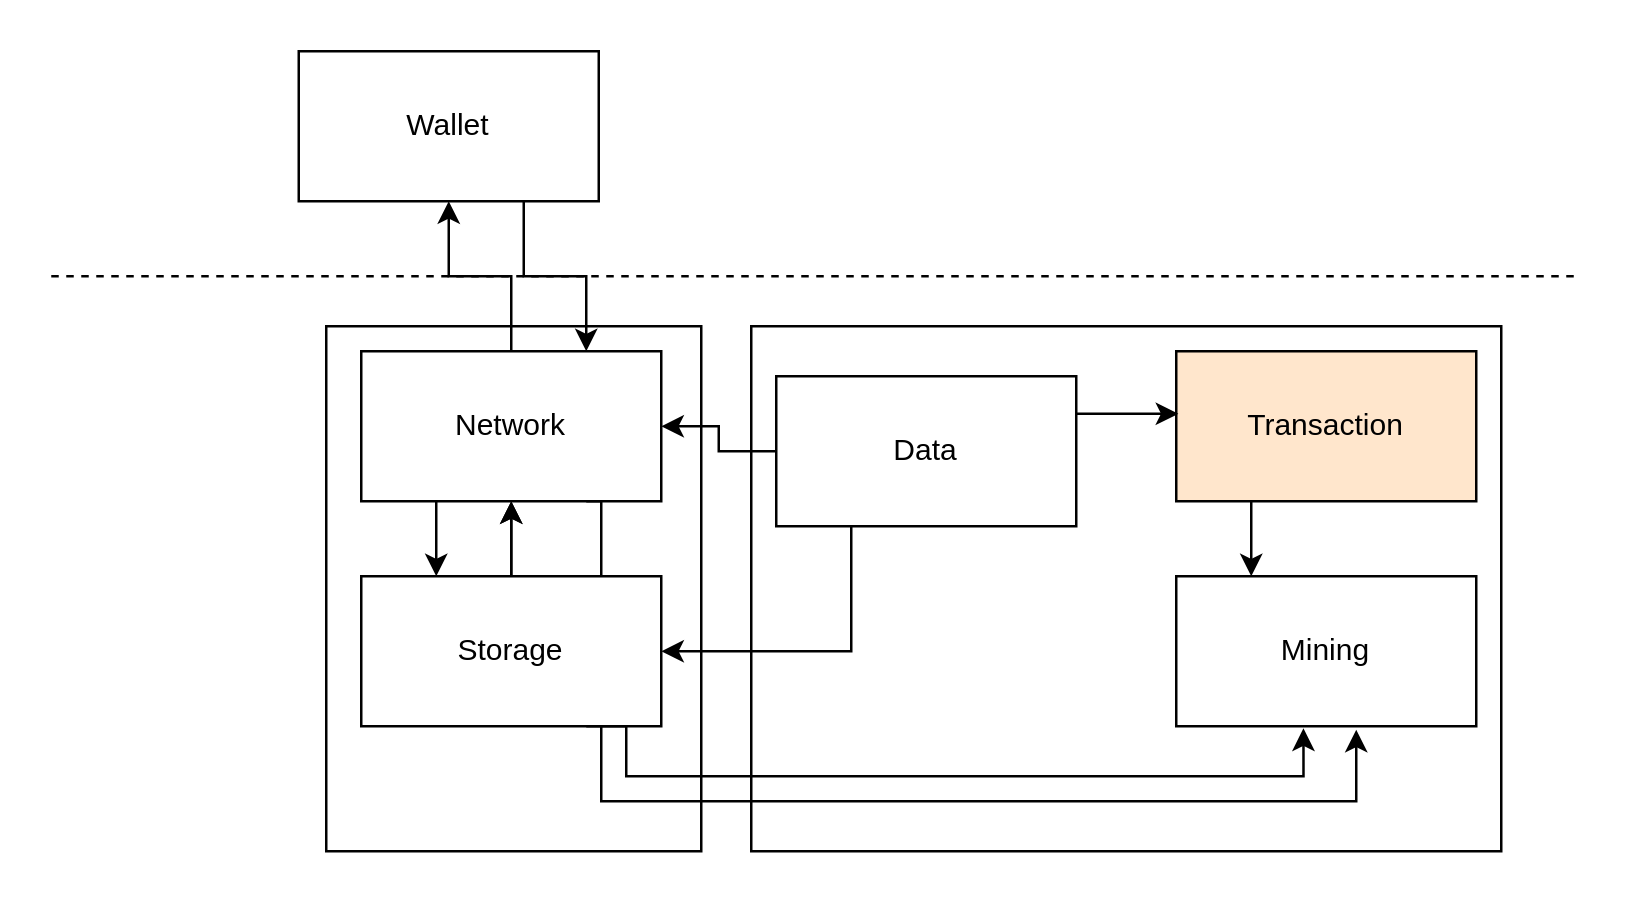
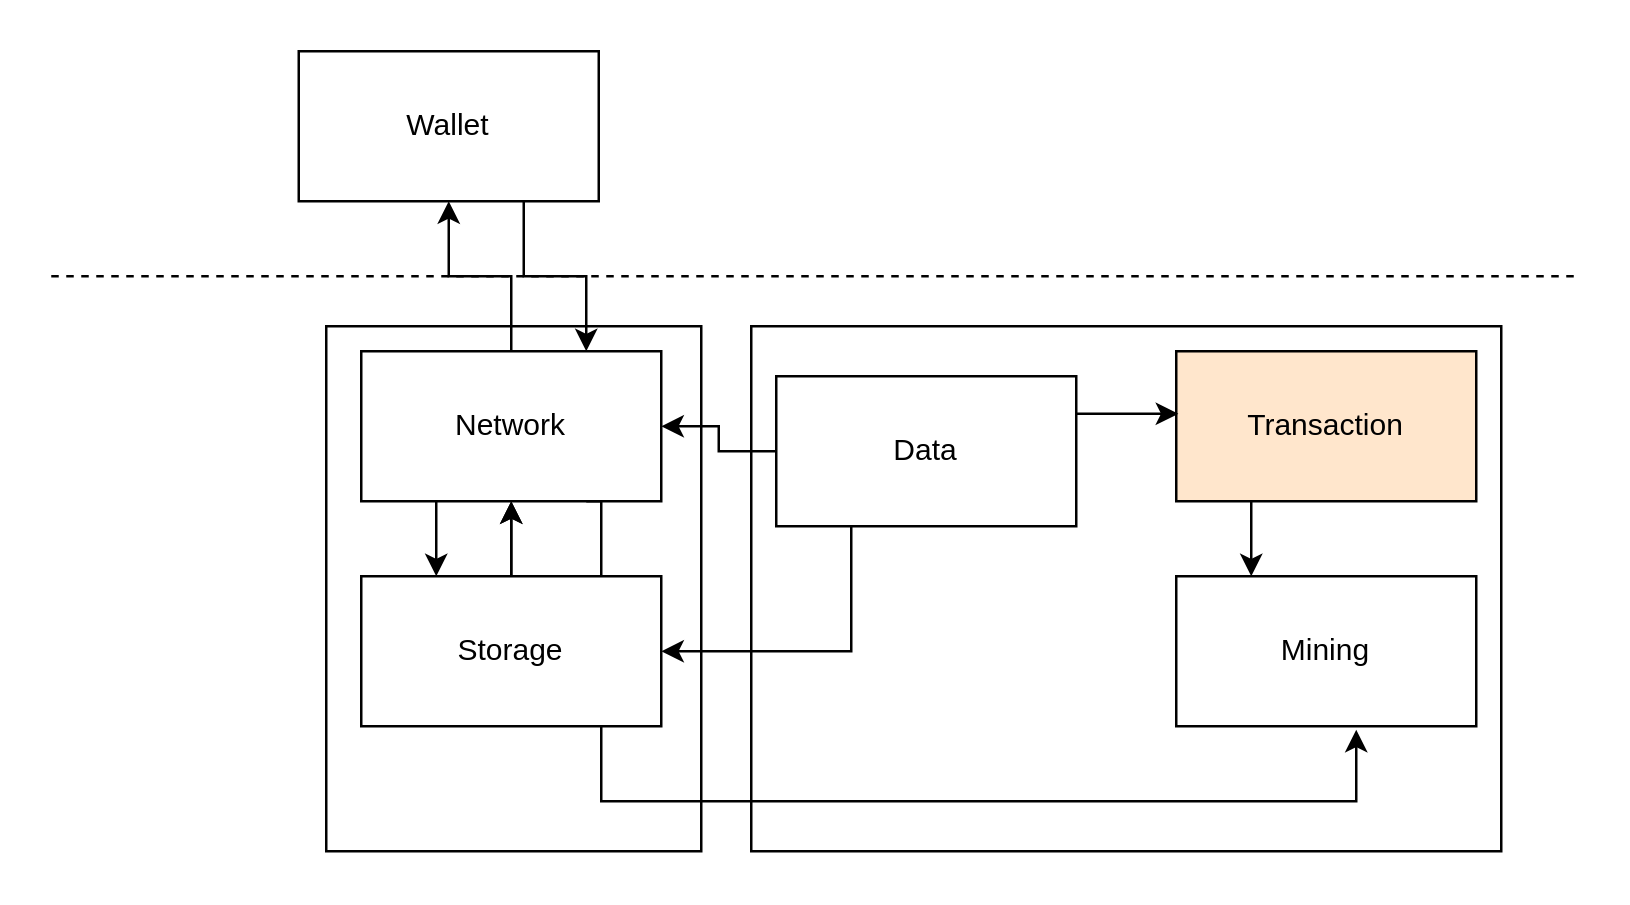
edge "Storage" -> "Mining": removed
